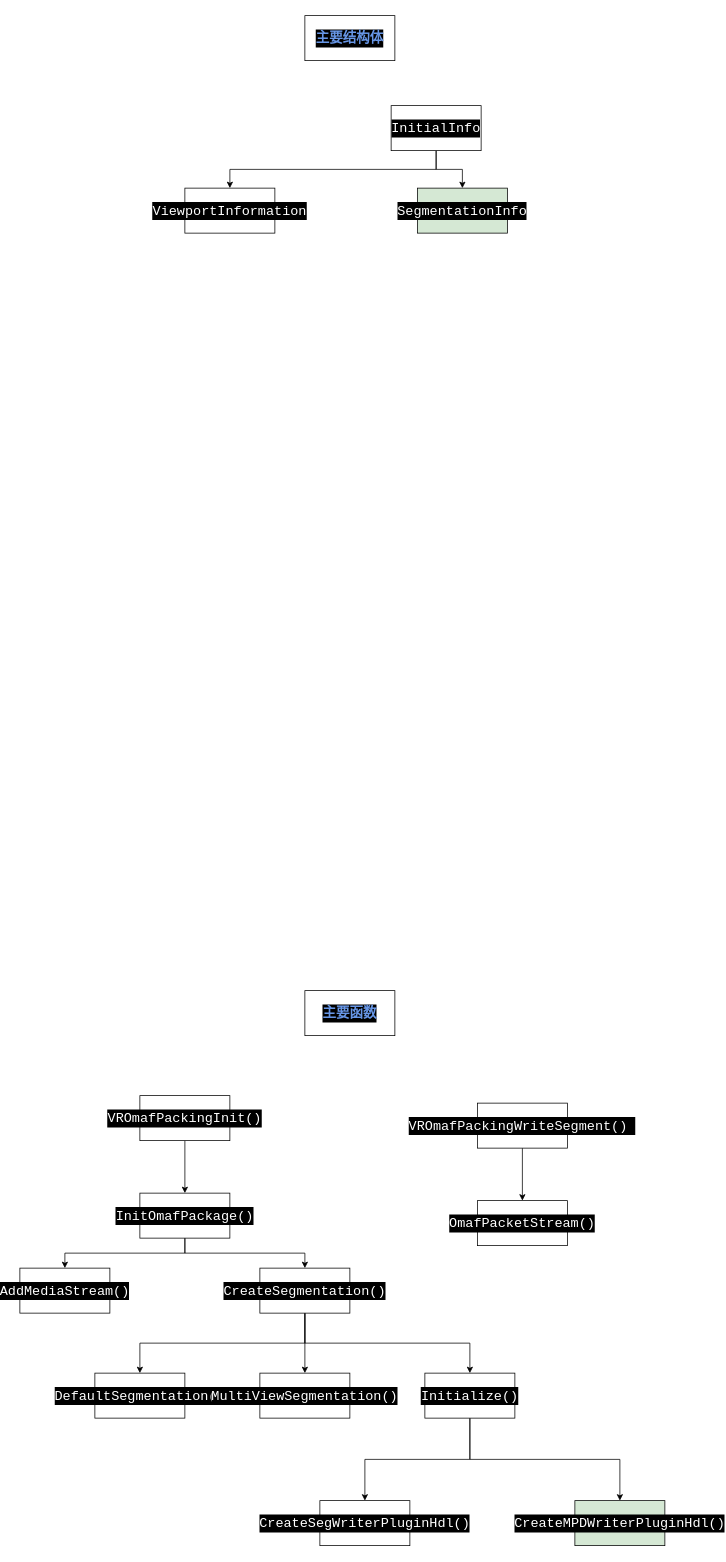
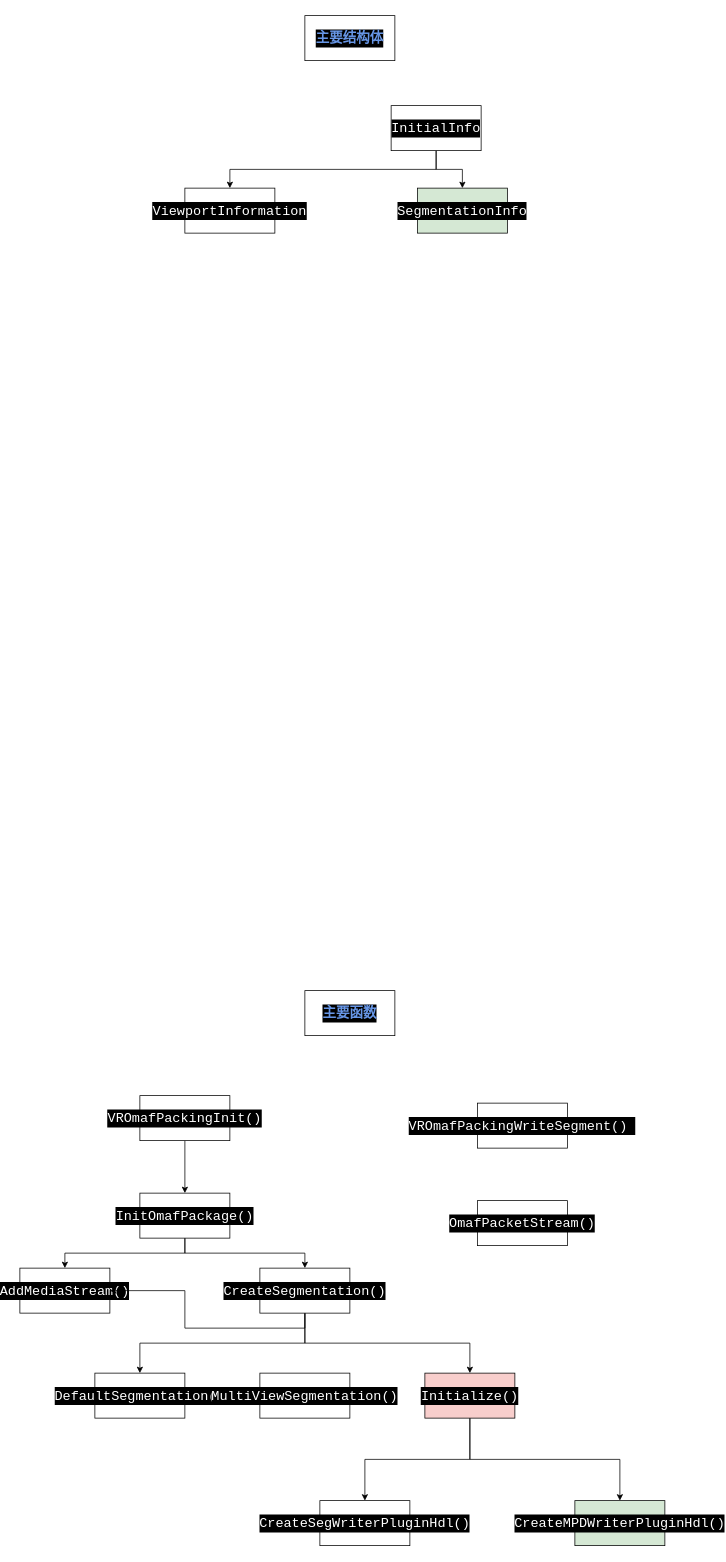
edge "VROmafPackingWriteSegment()" -> "OmafPacketStream()": removed
edge "CreateSegmentation()" -> "MultiViewSegmentation()": now "CreateSegmentation()" -> "AddMediaStream()"
node "Initialize()": fillcolor #ffffff -> #f8cecc
